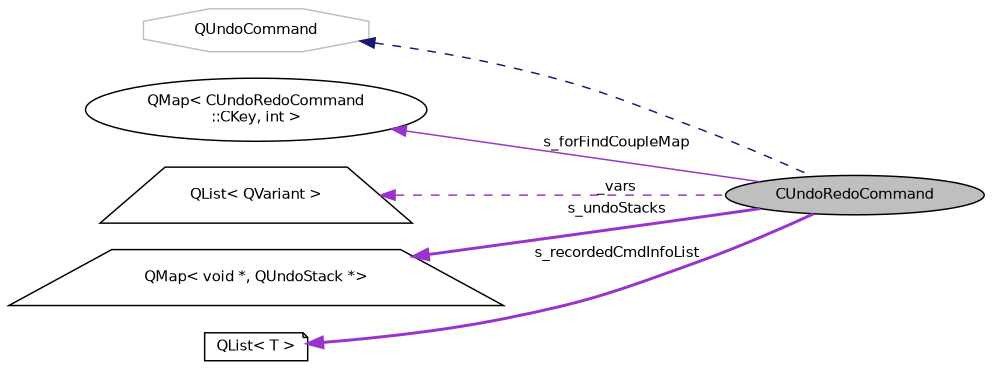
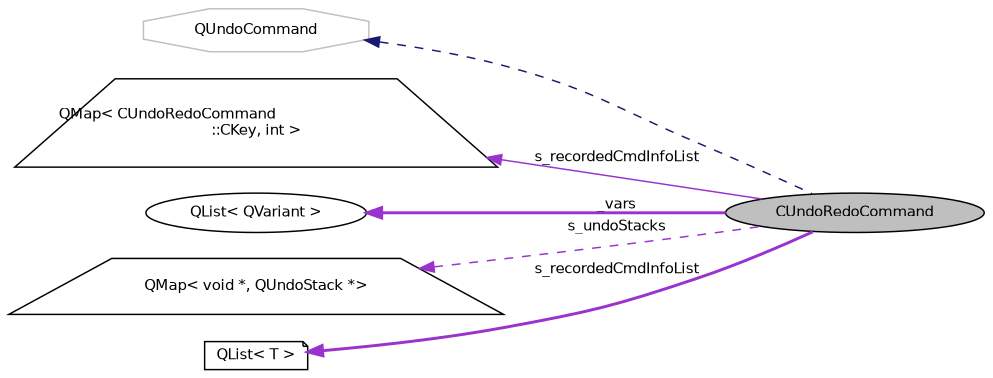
node "QMap< CUndoRedoCommand ::CKey, int >": shape ellipse -> trapezium
edge "CUndoRedoCommand" -> "QMap< CUndoRedoCommand ::CKey, int >": label " s_forFindCoupleMap" -> " s_recordedCmdInfoList"
node "QList< QVariant >": shape trapezium -> ellipse
edge "CUndoRedoCommand" -> "QList< QVariant >": style dashed -> bold
edge "CUndoRedoCommand" -> "QMap< void *, QUndoStack *>": style bold -> dashed
